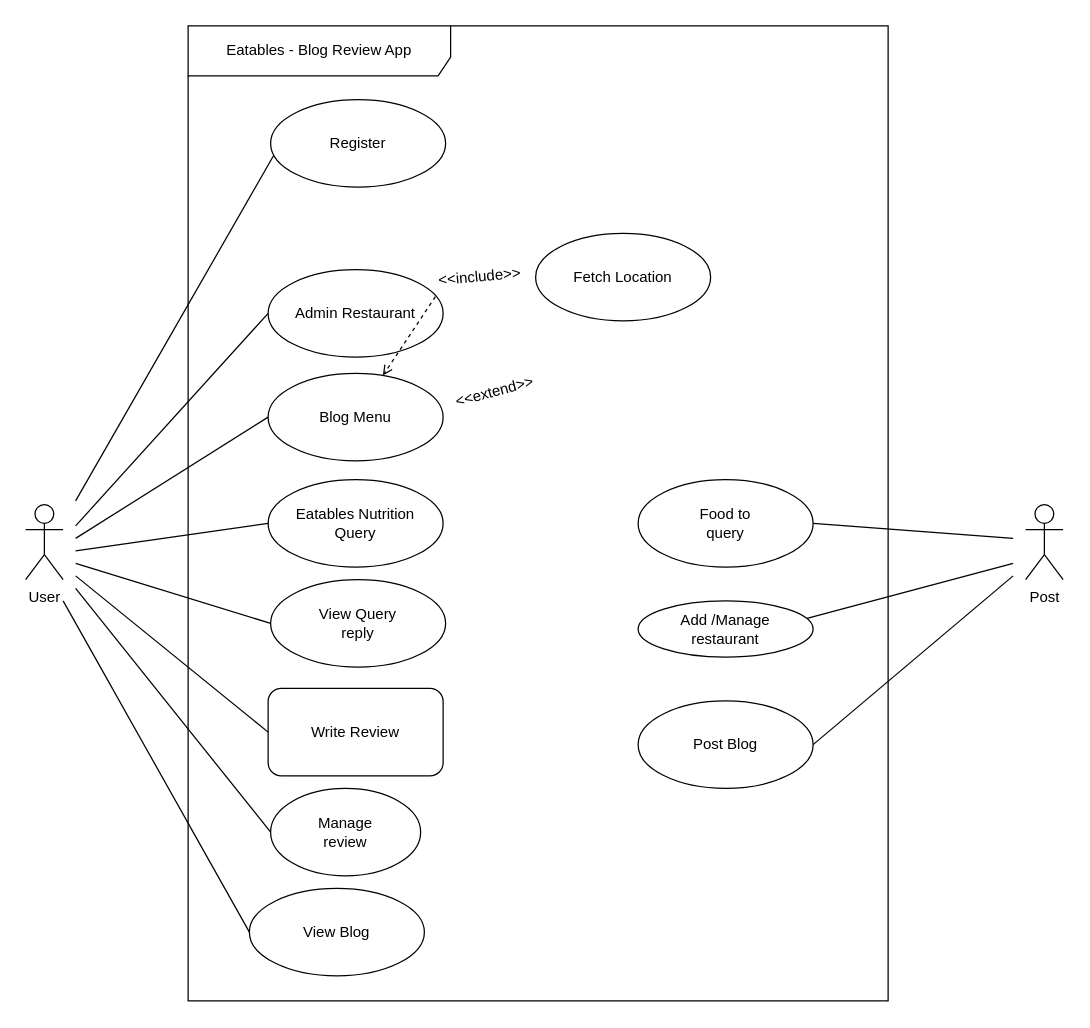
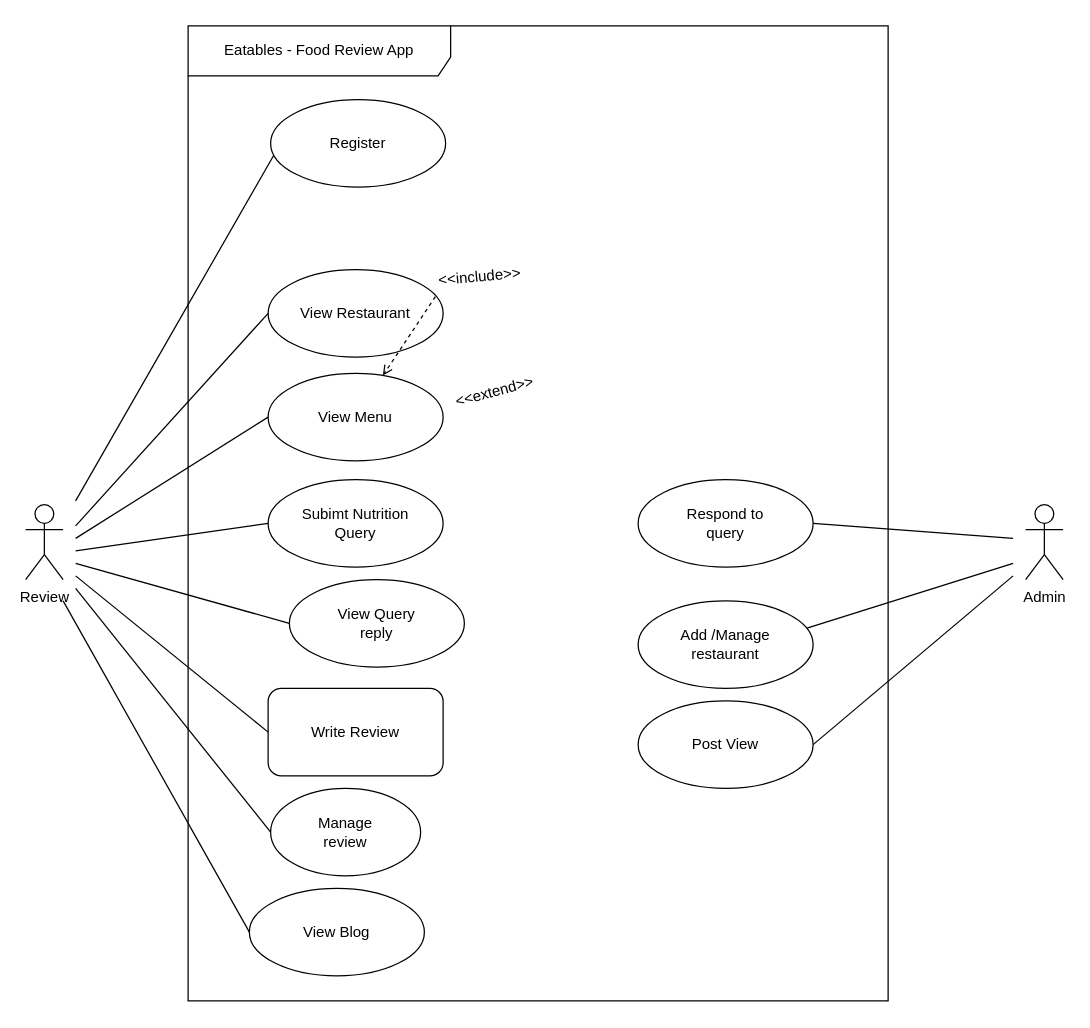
node "Eatables - Blog Review App": label "Eatables - Blog Review App" -> "Eatables - Food Review App"
node "Fetch Location": removed
node "Admin Restaurant": label "Admin Restaurant" -> "View Restaurant"
node "Blog Menu": label "Blog Menu" -> "View Menu"
node "Eatables Nutrition Query": label "Eatables Nutrition Query" -> "Subimt Nutrition Query"
node "Food to query": label "Food to query" -> "Respond to query"
node "User": label "User" -> "Review"
node "Post": label "Post" -> "Admin"
node "View Query reply": moved (358, 623) -> (377, 623)
node "Add /Manage restaurant": size 175x56 -> 175x88
node "Post Blog": label "Post Blog" -> "Post View"
